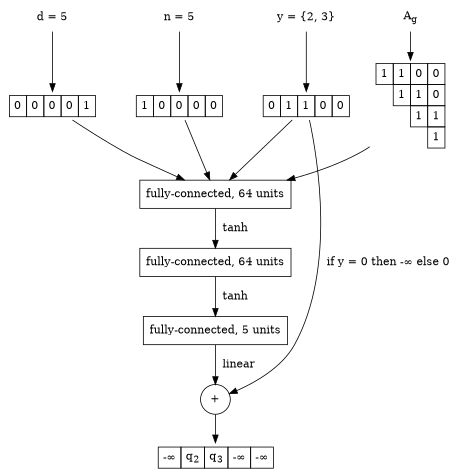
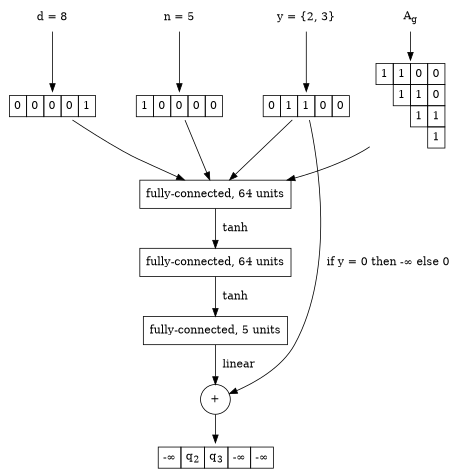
node "d = 5": label "d = 5" -> "d = 8"
